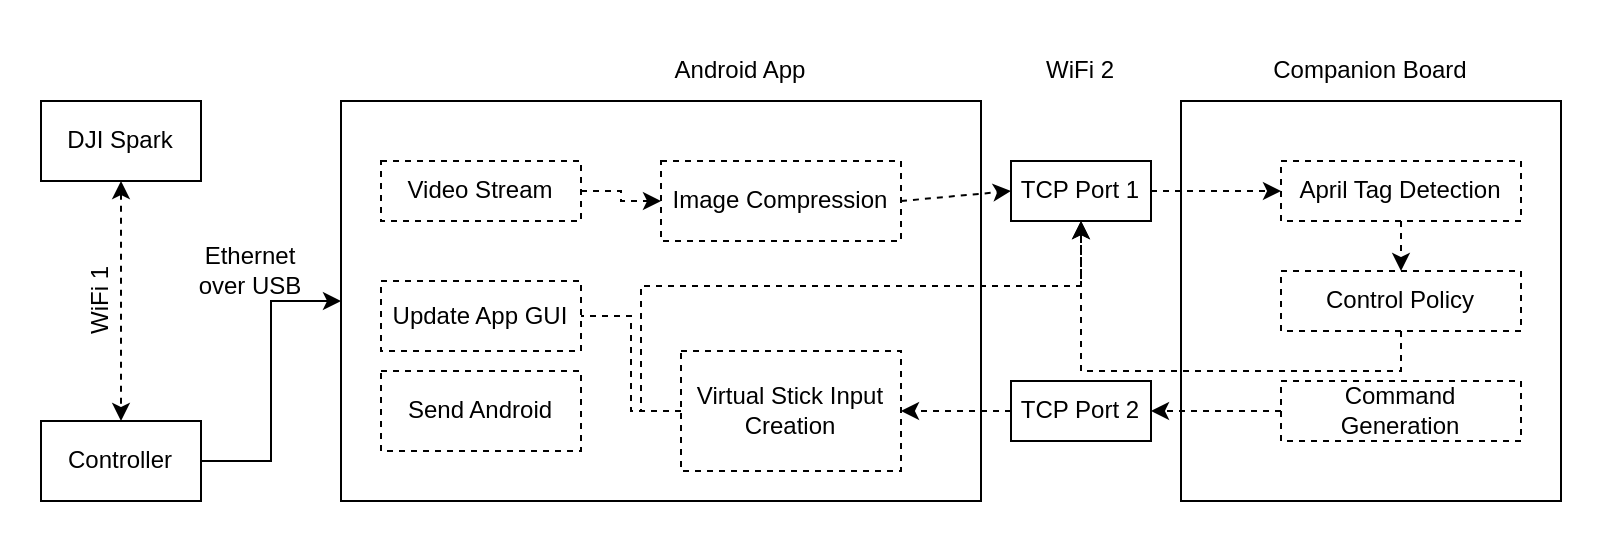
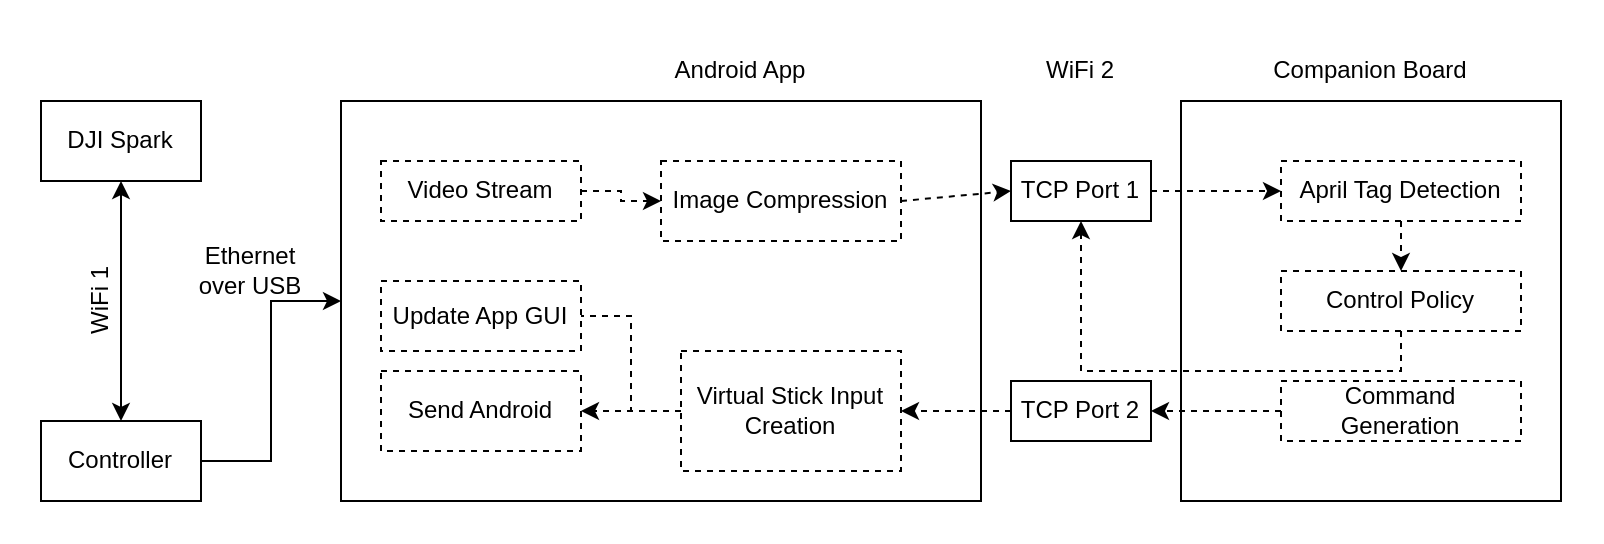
edge "Virtual Stick Input Creation" -> "TCP Port 1": now "Virtual Stick Input Creation" -> "Send Android"
edge "DJI Spark" -- "Controller": style dashed -> solid
